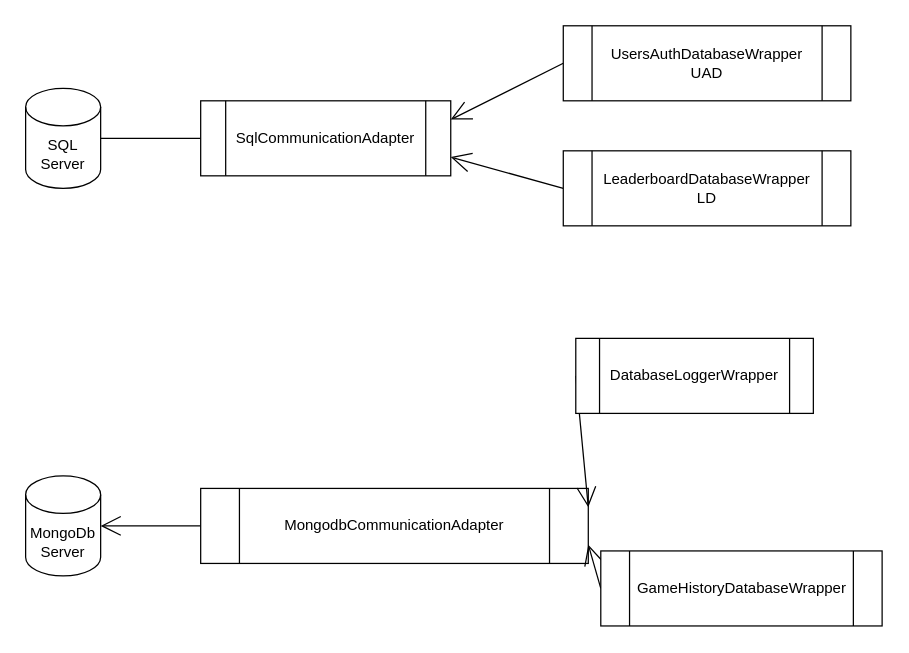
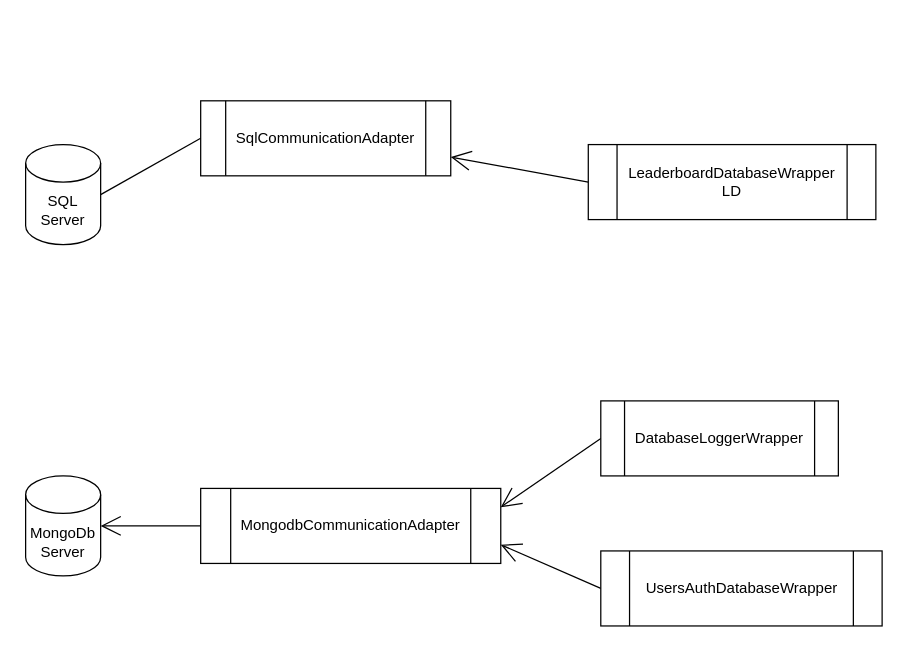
node "UsersAuthDatabaseWrapper UAD": removed
edge "UsersAuthDatabaseWrapper UAD" -> "SqlCommunicationAdapter": removed
node "SQL Server": moved (63, 138) -> (63, 194)
node "LeaderboardDatabaseWrapper LD": moved (707, 188) -> (732, 182)
node "DatabaseLoggerWrapper": moved (694, 376) -> (719, 438)
node "MongodbCommunicationAdapter": size 388x75 -> 300x75
node "GameHistoryDatabaseWrapper": label "GameHistoryDatabaseWrapper" -> "UsersAuthDatabaseWrapper"
